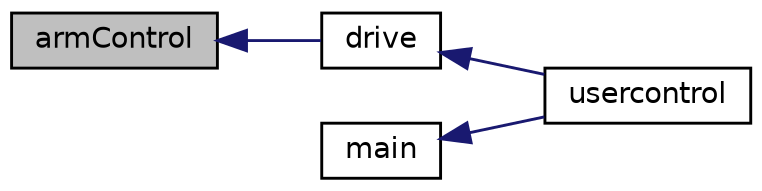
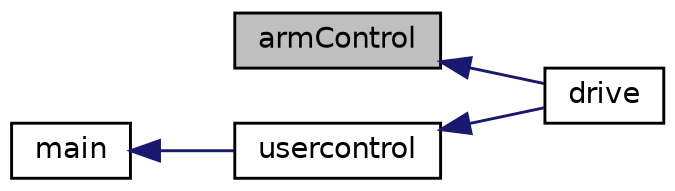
edge "usercontrol" -> "drive": reversed
